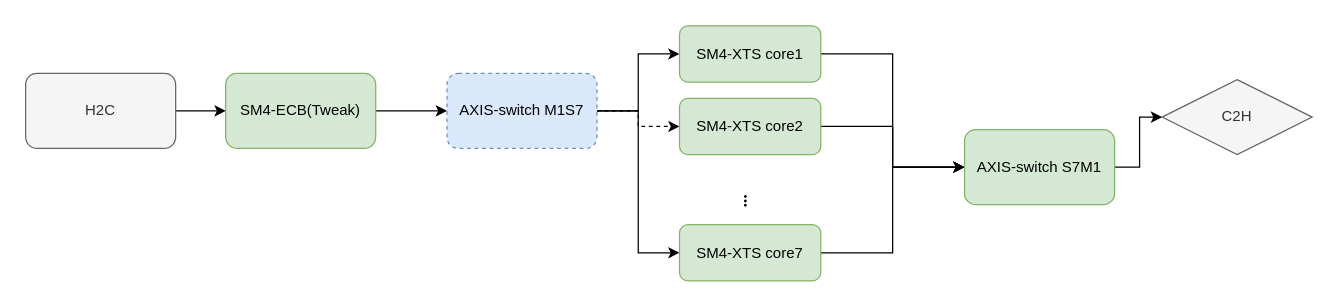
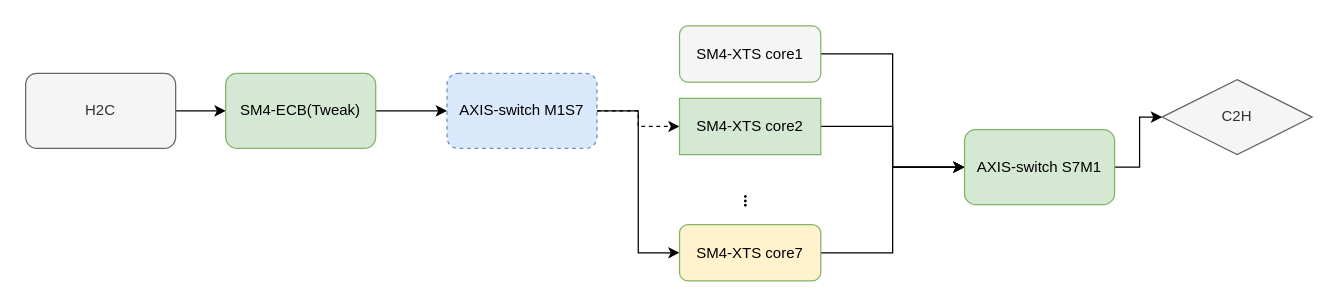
node "SM4-XTS core1": fillcolor #d5e8d4 -> #f5f5f5
edge "AXIS-switch M1S7" -> "SM4-XTS core1": removed
node "SM4-XTS core2": shape rounded rectangle -> rectangle
node "SM4-XTS core7": fillcolor #d5e8d4 -> #fff2cc
